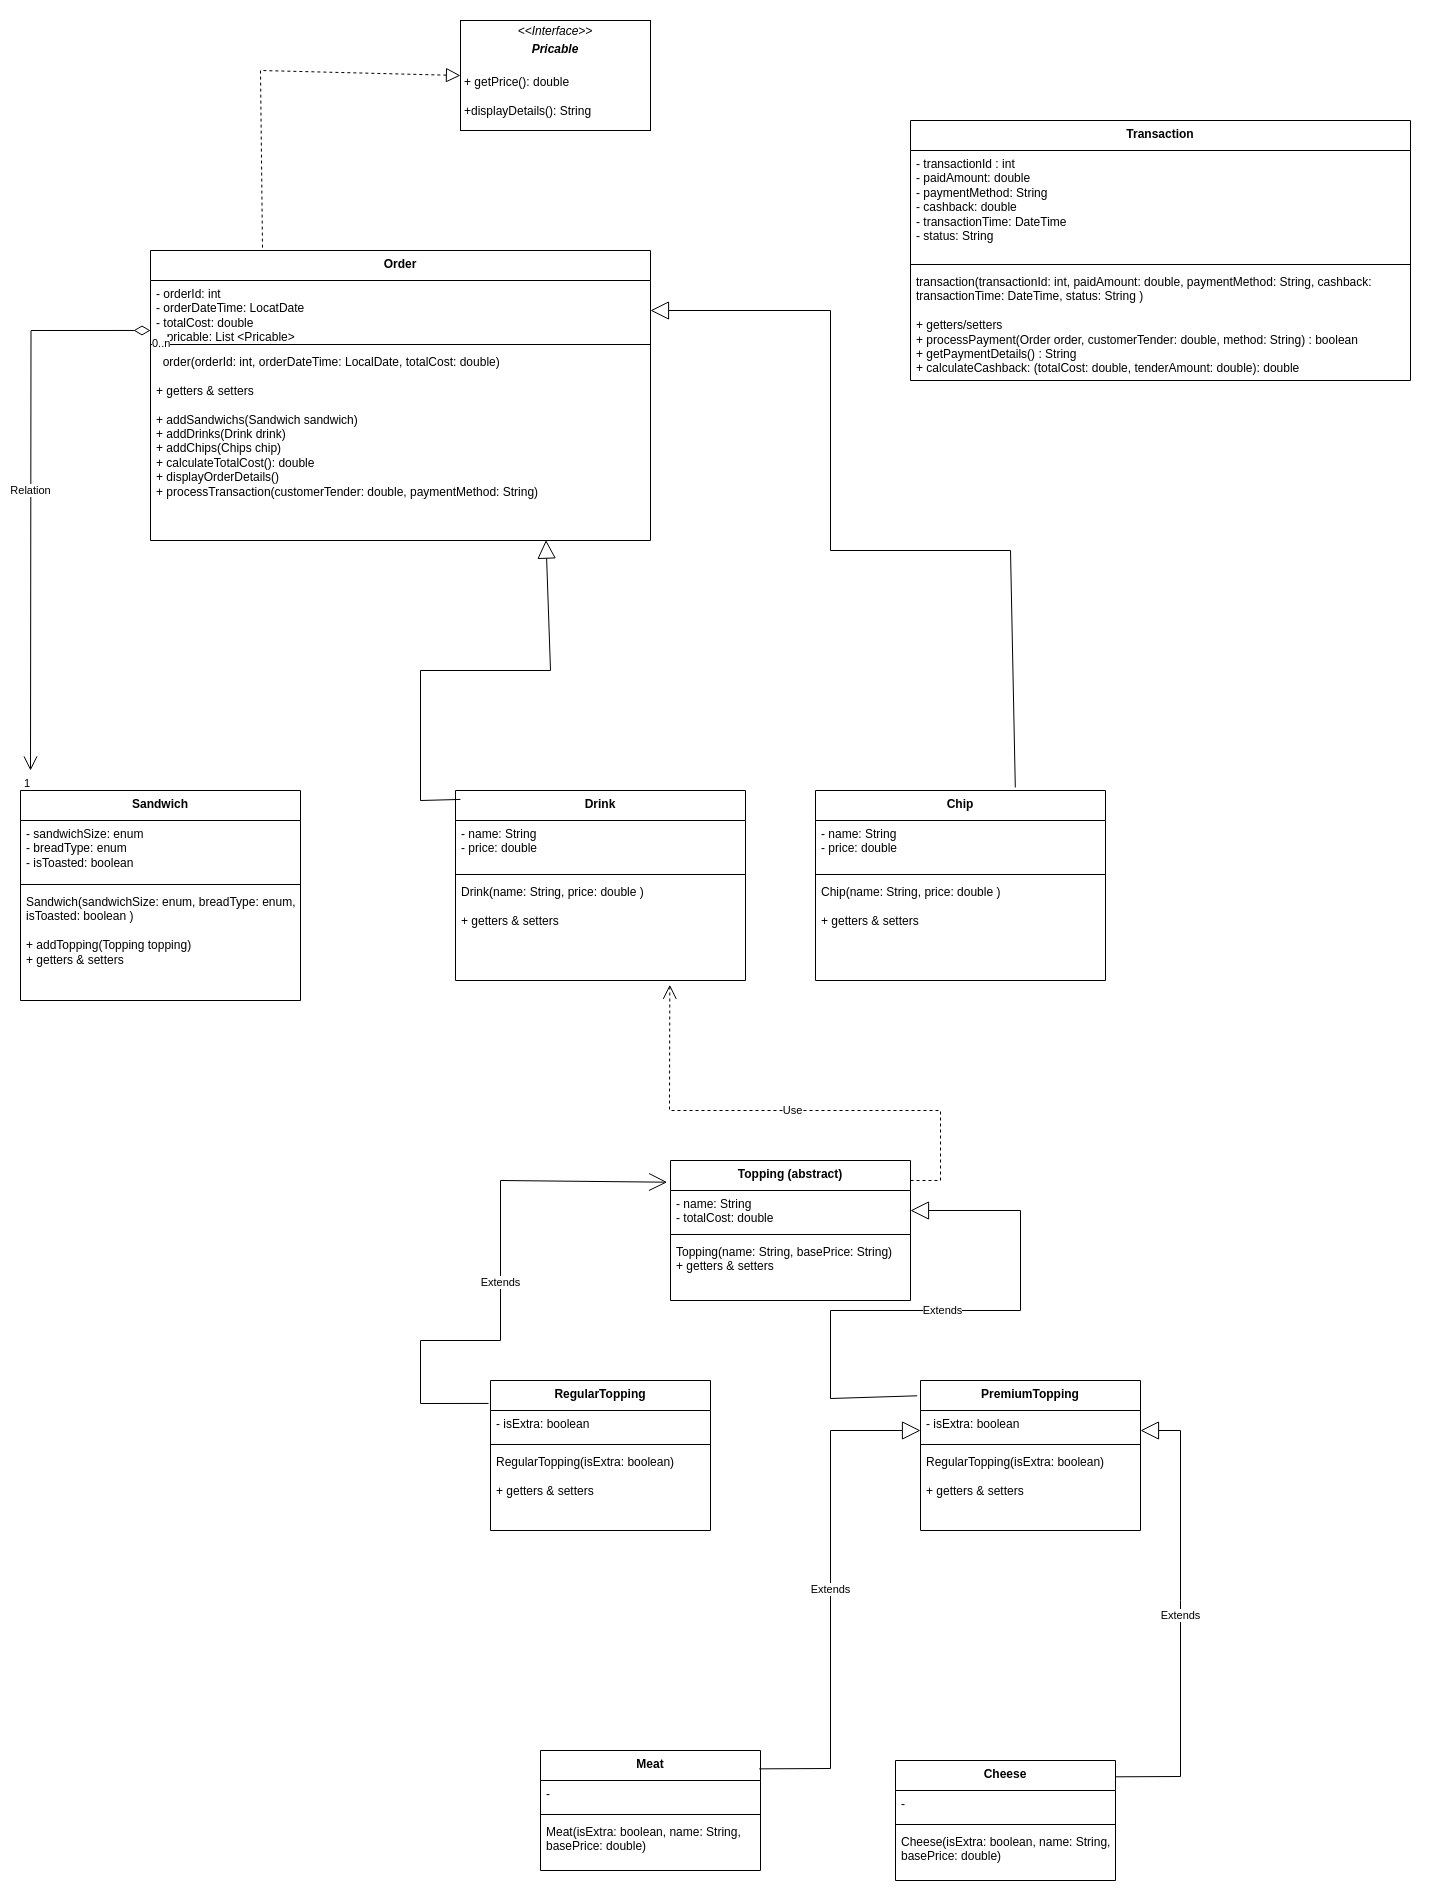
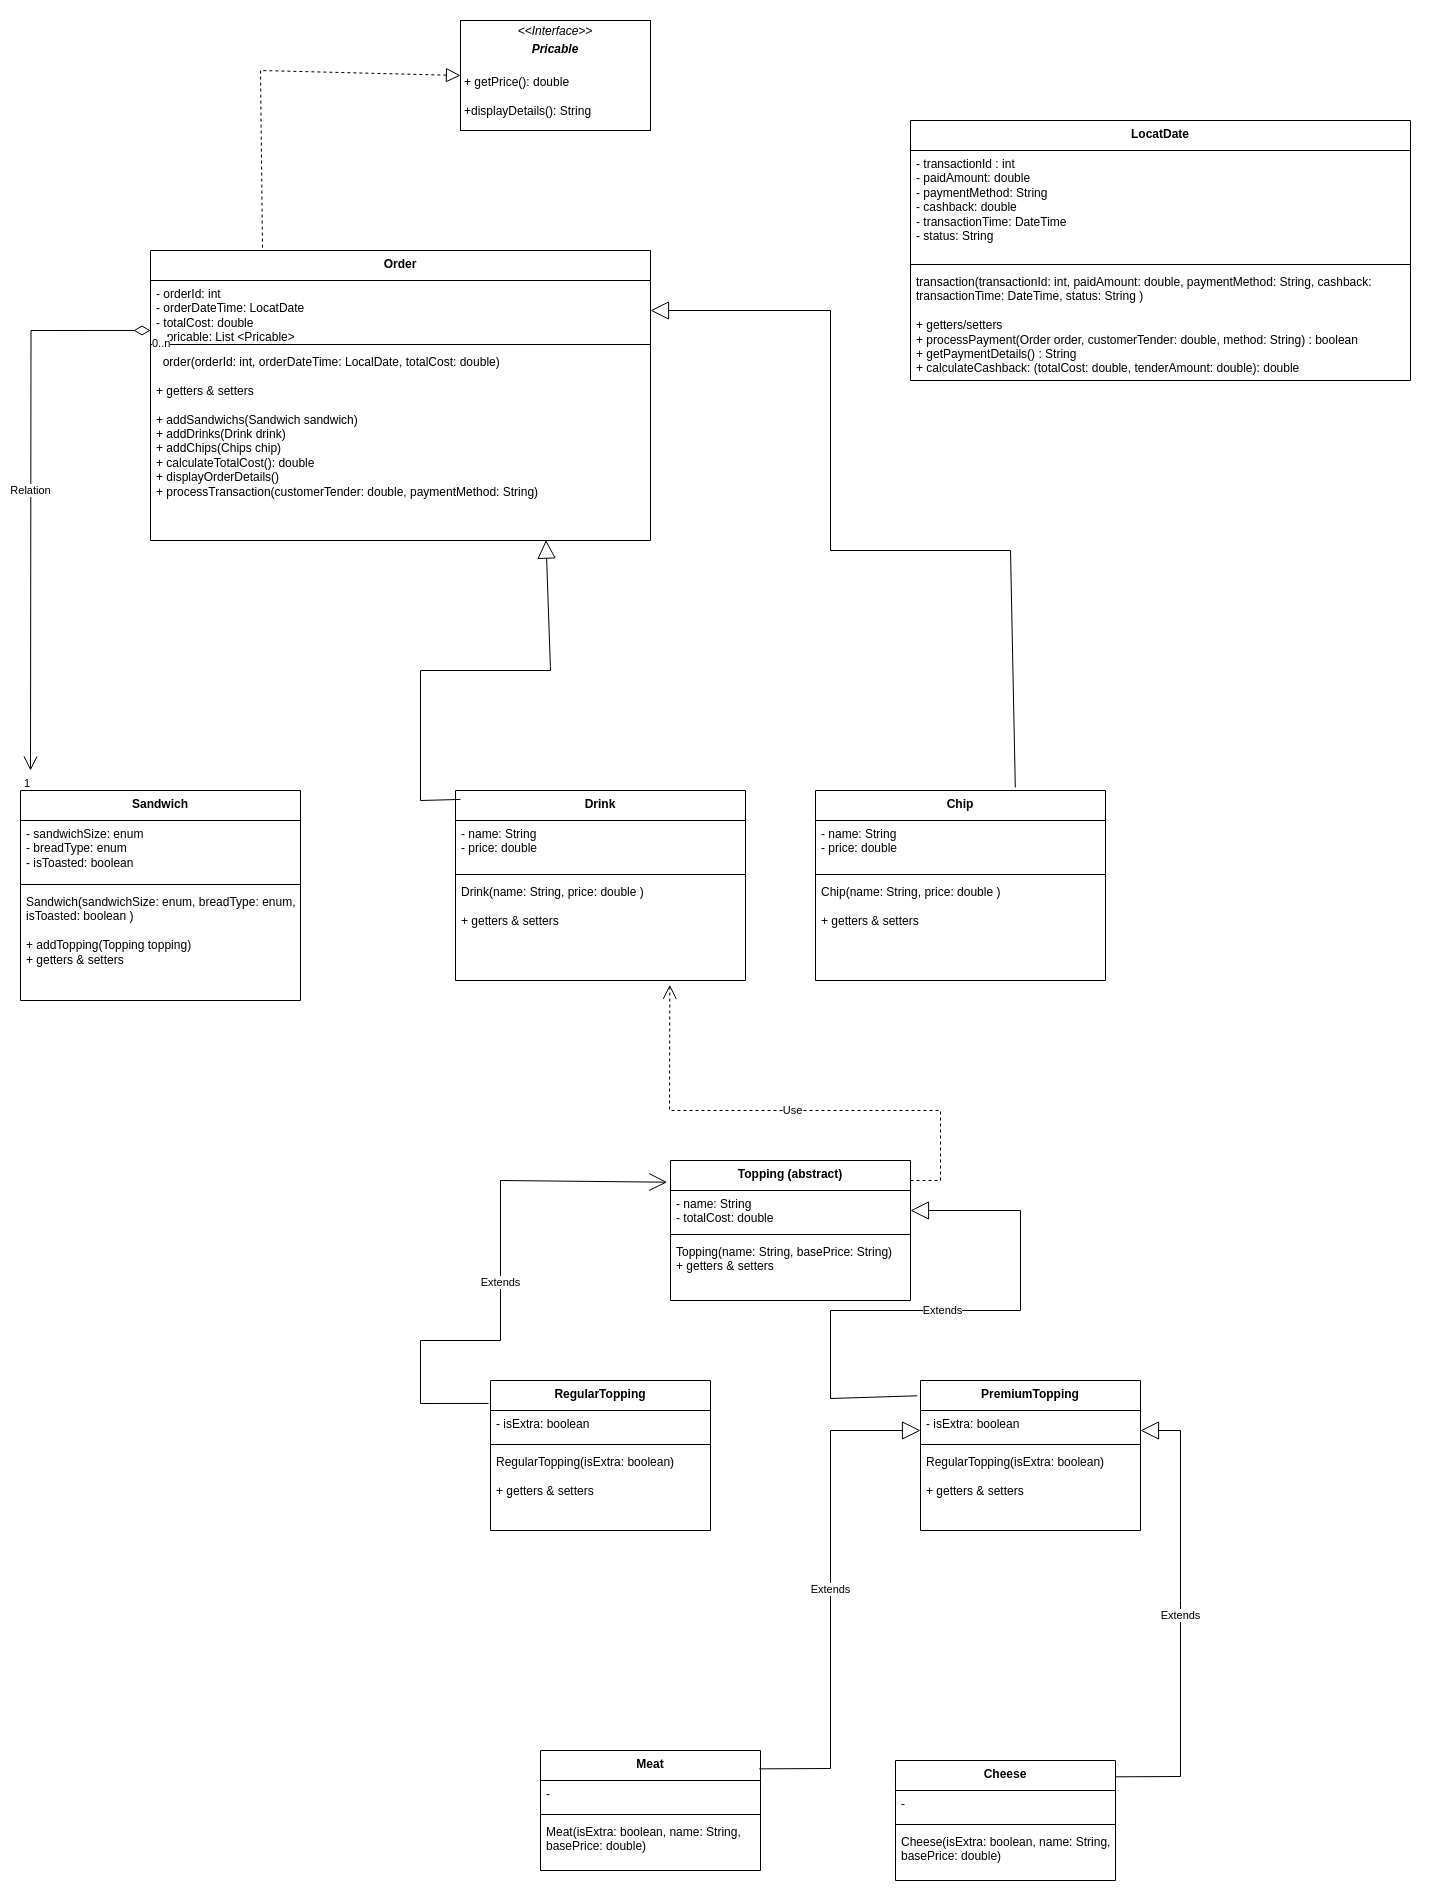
node "Transaction": label "Transaction" -> "LocatDate"
